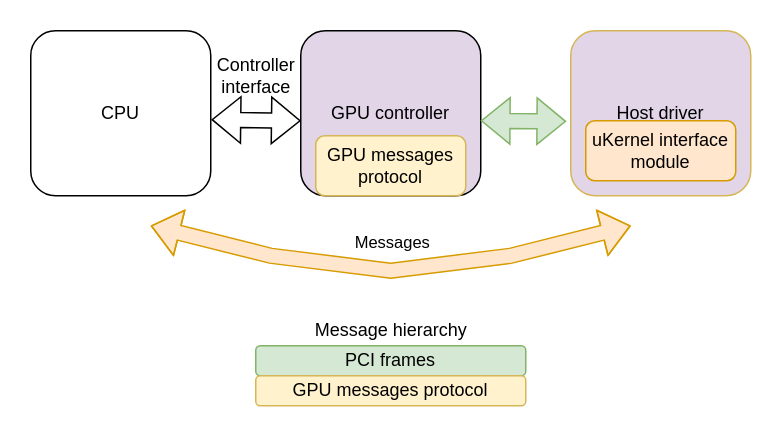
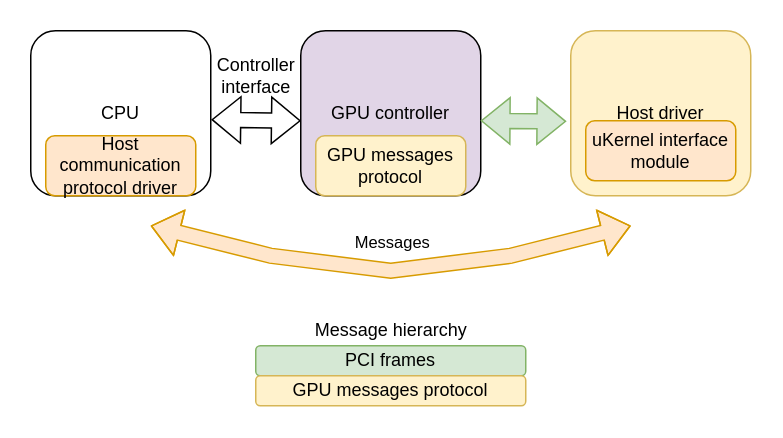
node "Host driver": fillcolor #e1d5e7 -> #fff2cc
node "Host communication protocol driver": added
